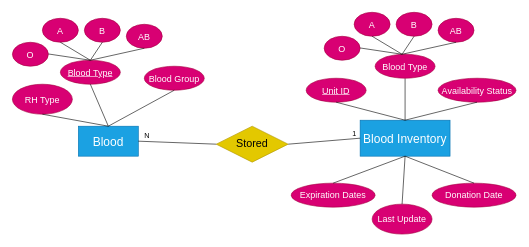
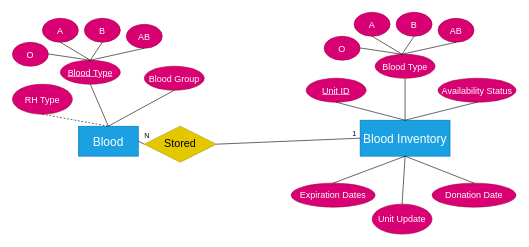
edge "RH Type" -- "Blood": style solid -> dashed
node "Stored": moved (252, 144) -> (180, 144)
node "Last Update": label "Last Update" -> "Unit Update"
